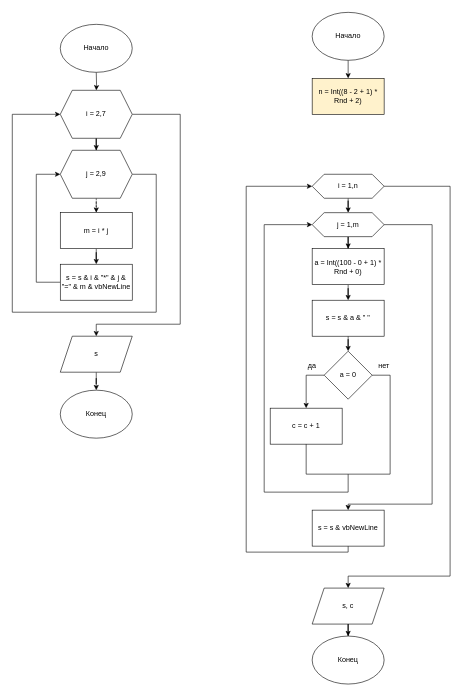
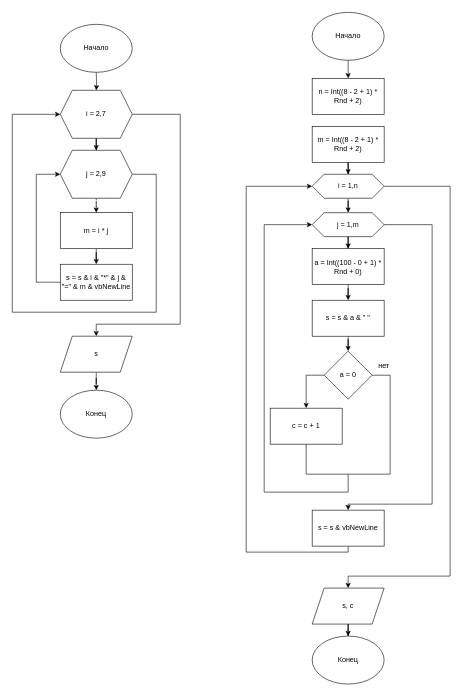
node "n = Int((8 - 2 + 1) * Rnd + 2)": fillcolor #fff2cc -> #ffffff
node "m = Int((8 - 2 + 1) * Rnd + 2)": added
edge "m = Int((8 - 2 + 1) * Rnd + 2)" -> "i = 1,n": added
node "да": removed
